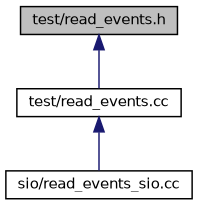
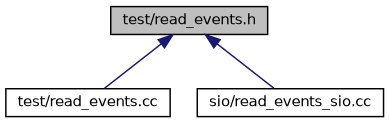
edge "sio/read_events_sio.cc" -> "test/read_events.cc": now "sio/read_events_sio.cc" -> "test/read_events.h"
